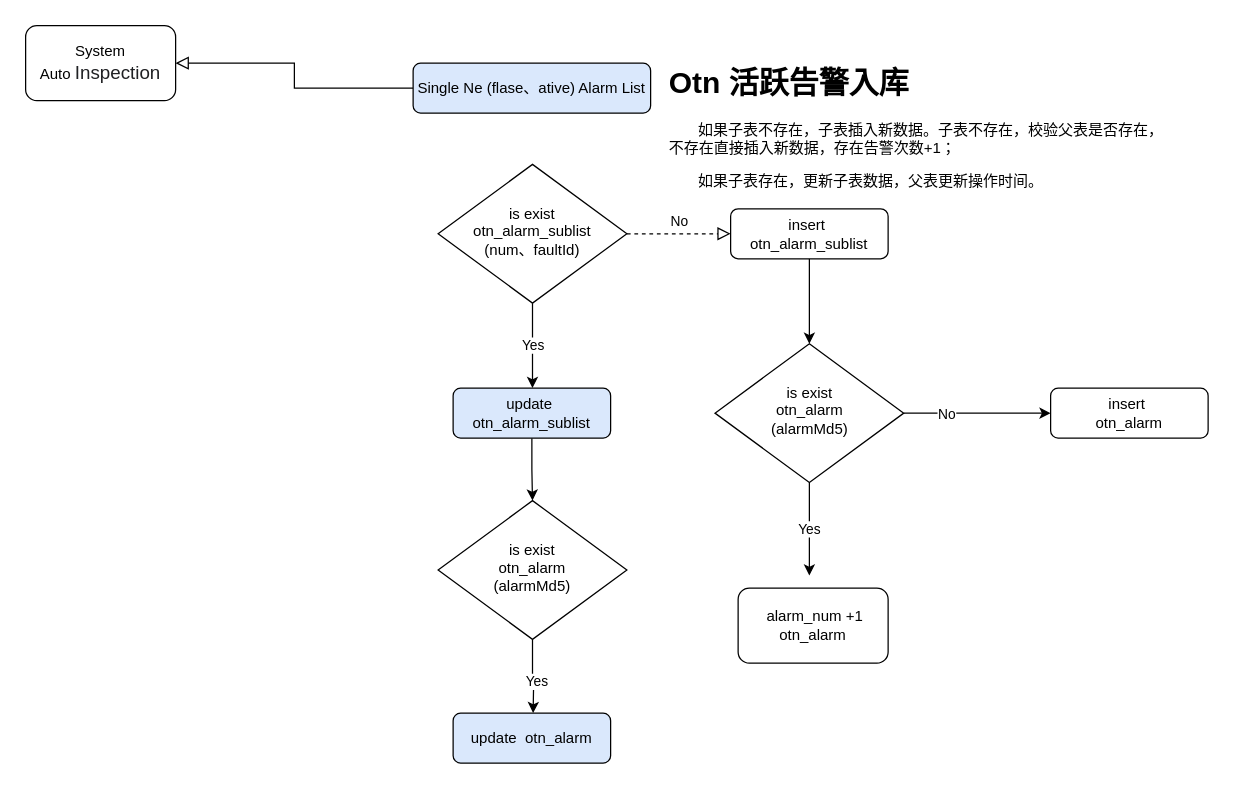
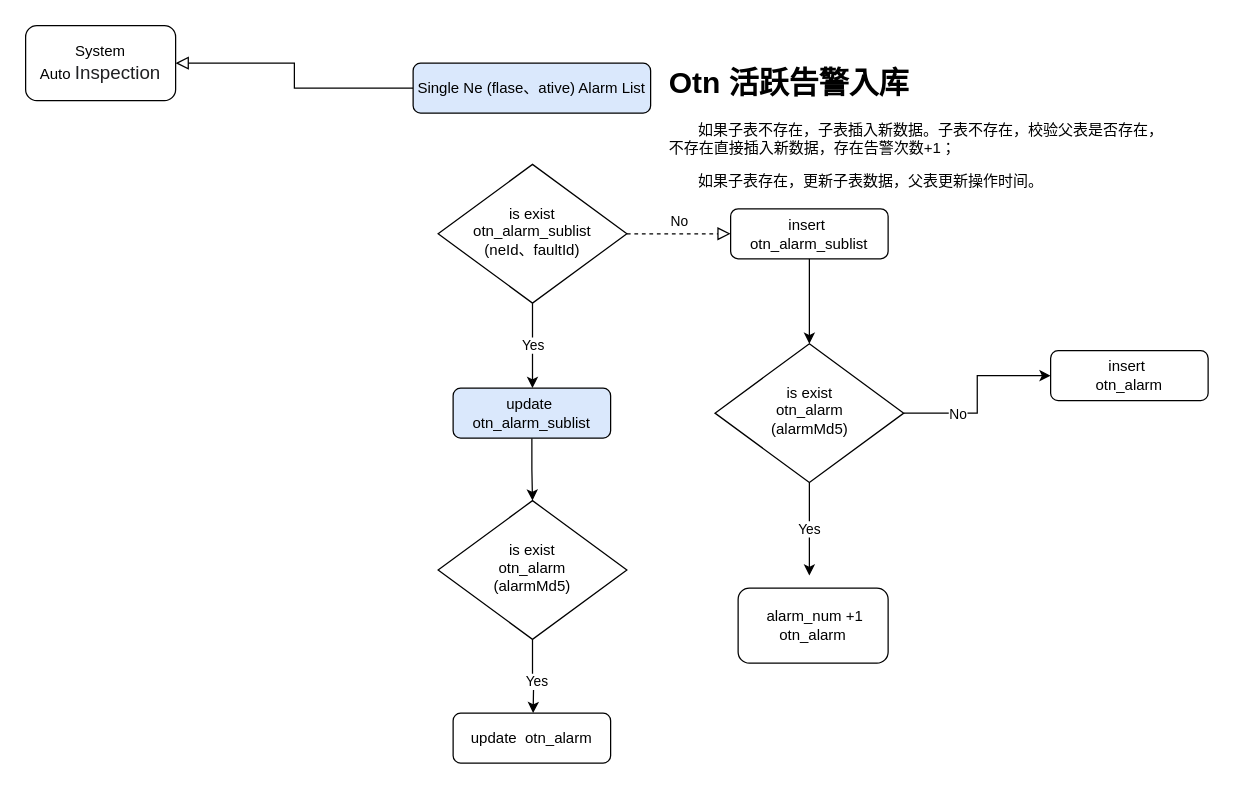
node "is exist otn_alarm_sublist (num、faultId)": label "is exist otn_alarm_sublist (num、faultId)" -> "is exist otn_alarm_sublist (neId、faultId)"
node "insert otn_alarm": moved (1129, 413) -> (1129, 376)
node "update otn_alarm": fillcolor #dae8fc -> #ffffff
